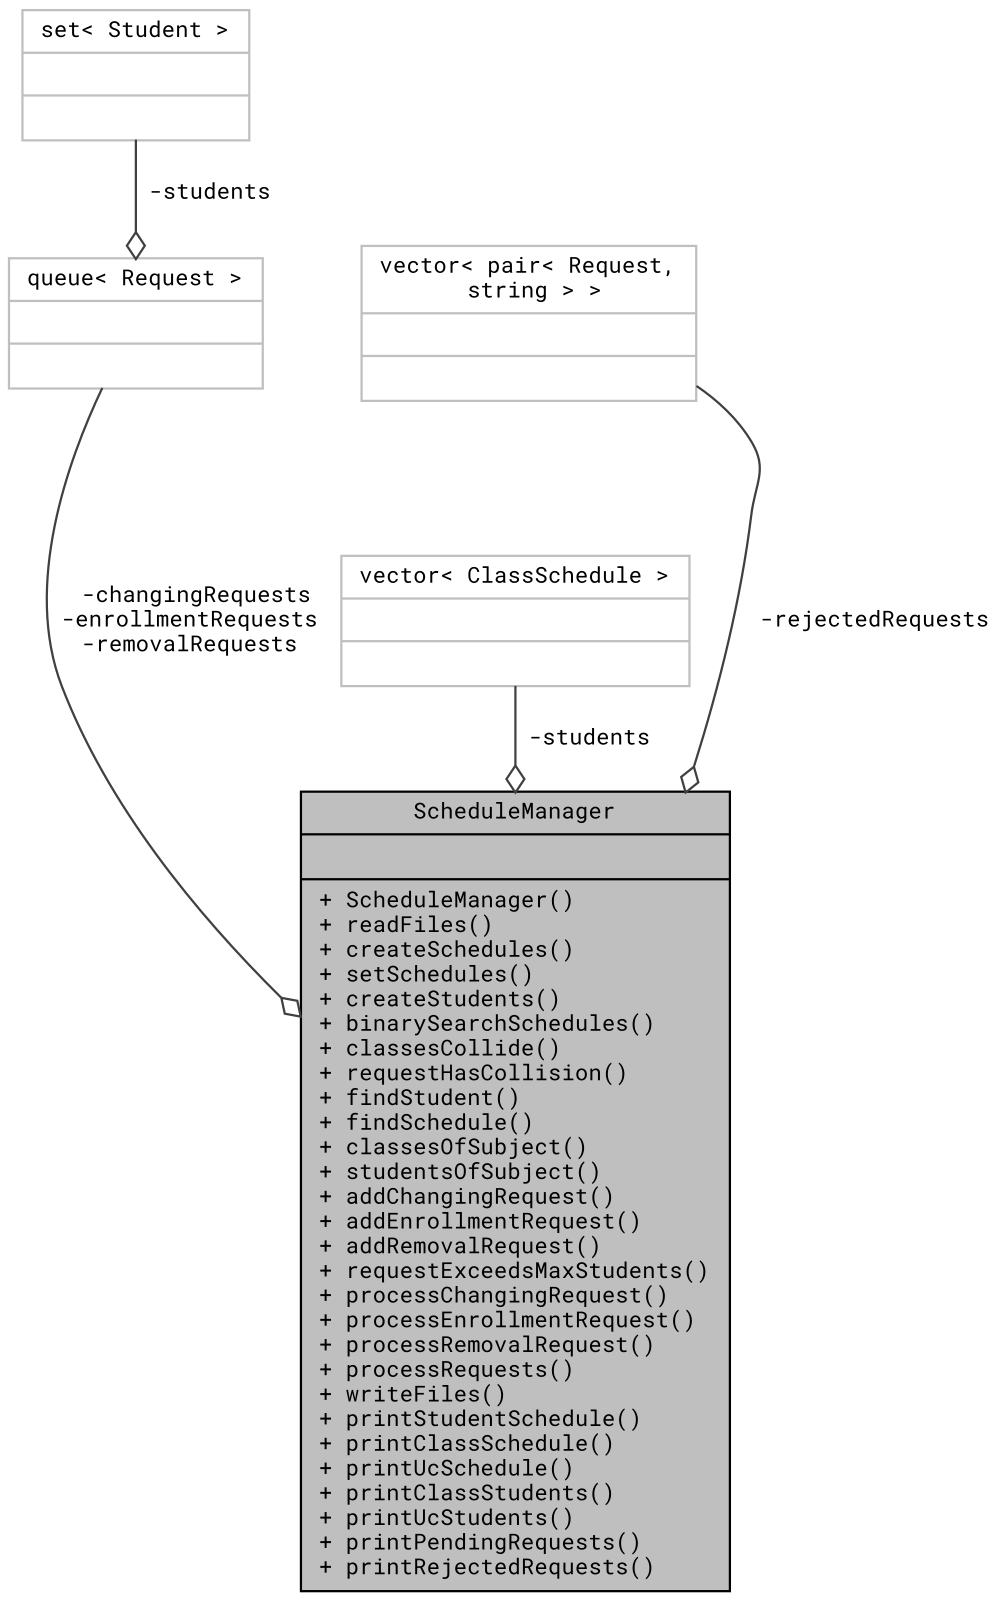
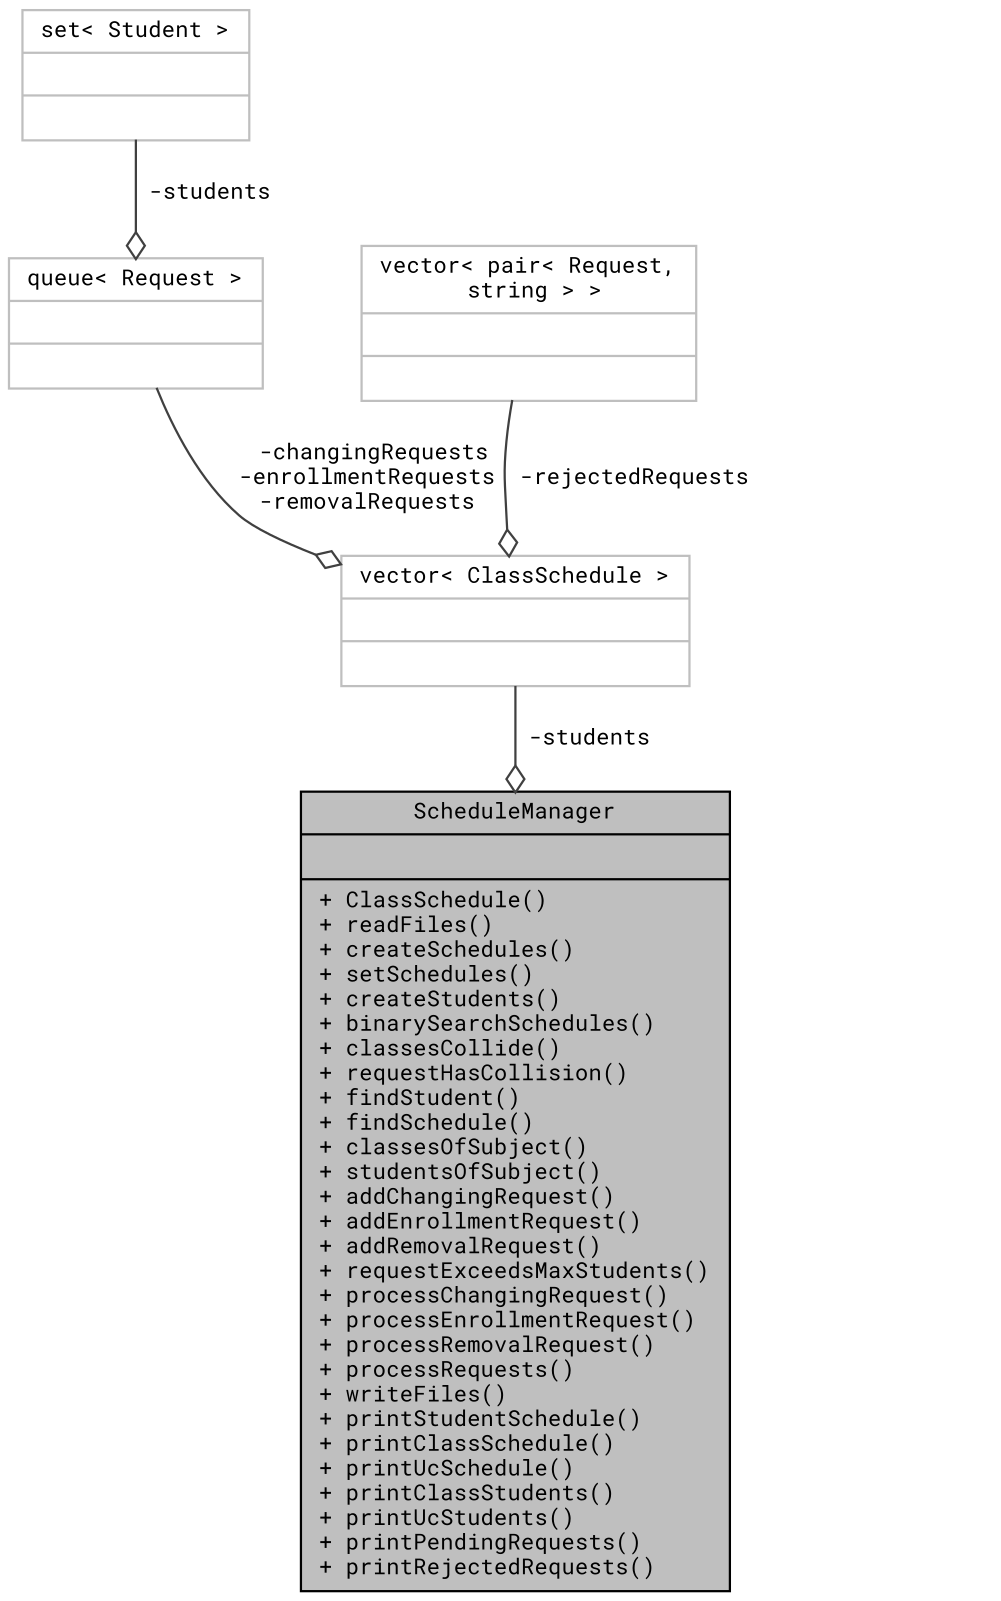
edge "vector< pair< Request," -> "ScheduleManager": now "vector< pair< Request," -> "vector< ClassSchedule >"
edge "queue< Request >" -> "ScheduleManager": now "queue< Request >" -> "vector< ClassSchedule >"
node "ScheduleManager": text "+ ScheduleManager()" -> "+ ClassSchedule()"
